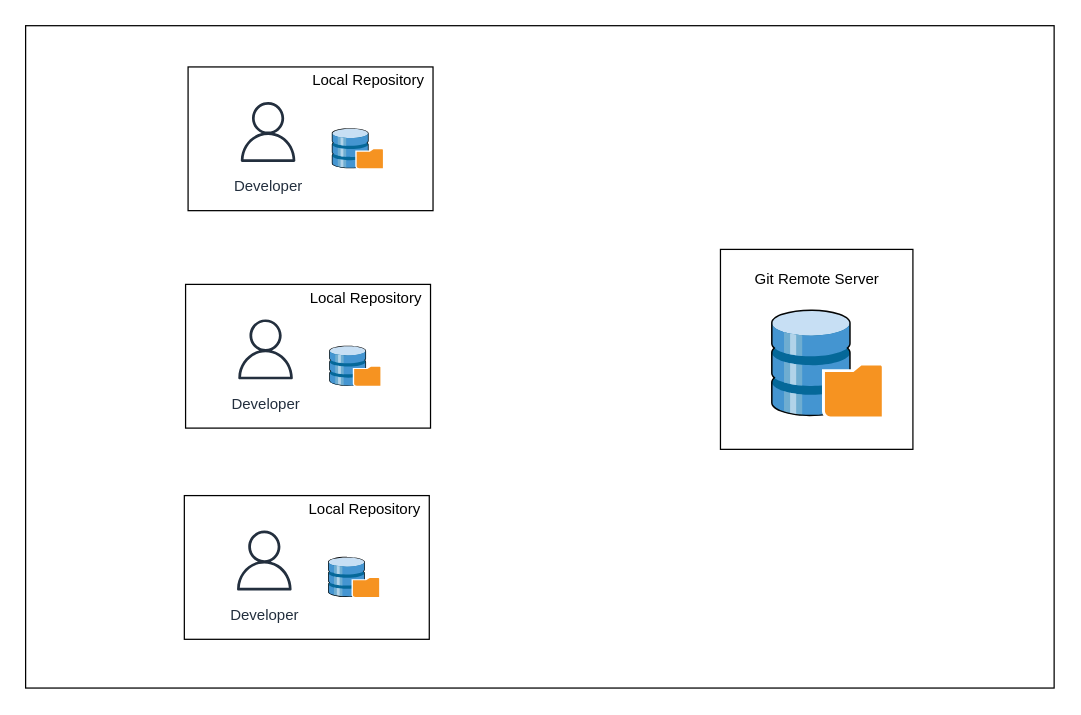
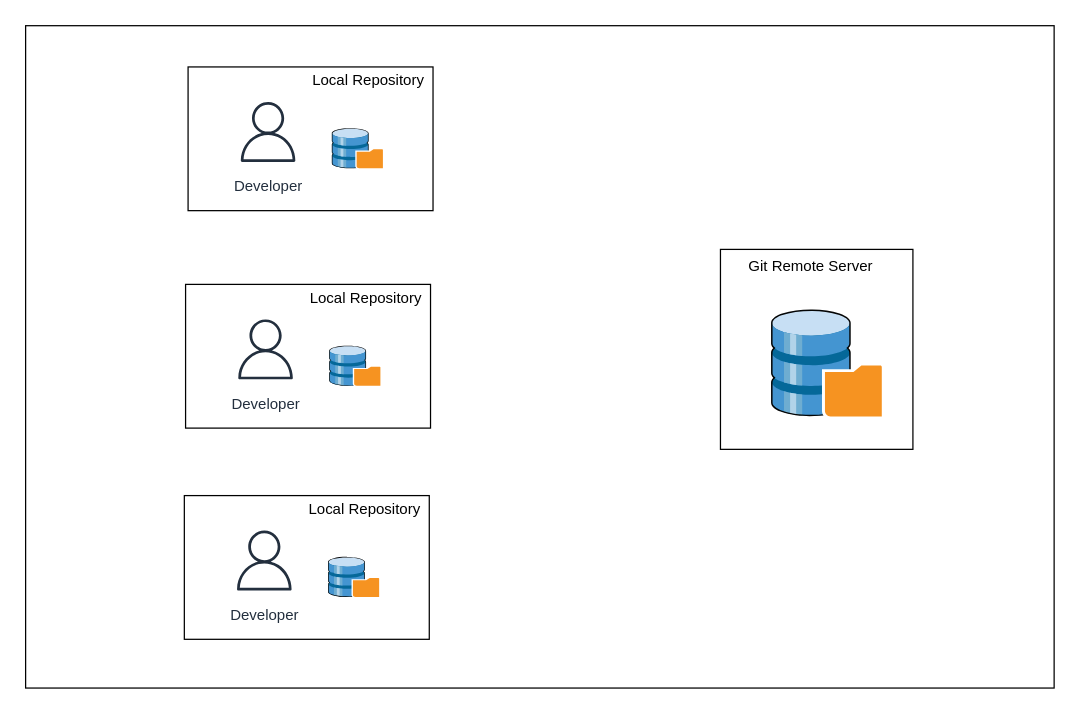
node "Git Remote Server": moved (817, 279) -> (811, 267)
